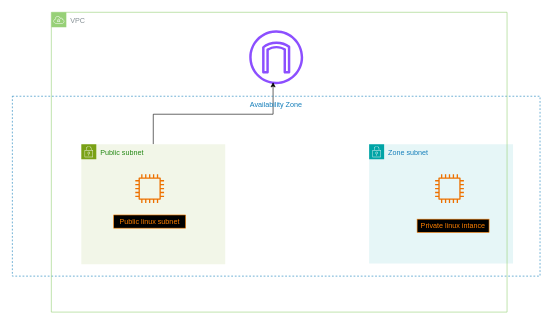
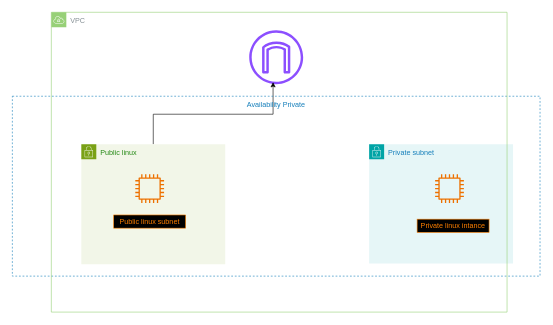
node "Availability Zone": label "Availability Zone" -> "Availability Private"
node "Public subnet": label "Public subnet" -> "Public linux"
node "Zone subnet": label "Zone subnet" -> "Private subnet"
